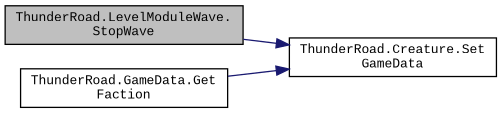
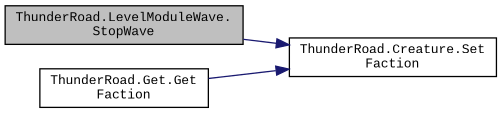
node "ThunderRoad.Creature.Set GameData": label "ThunderRoad.Creature.Set GameData" -> "ThunderRoad.Creature.Set Faction"
node "ThunderRoad.GameData.Get Faction": label "ThunderRoad.GameData.Get Faction" -> "ThunderRoad.Get.Get Faction"
